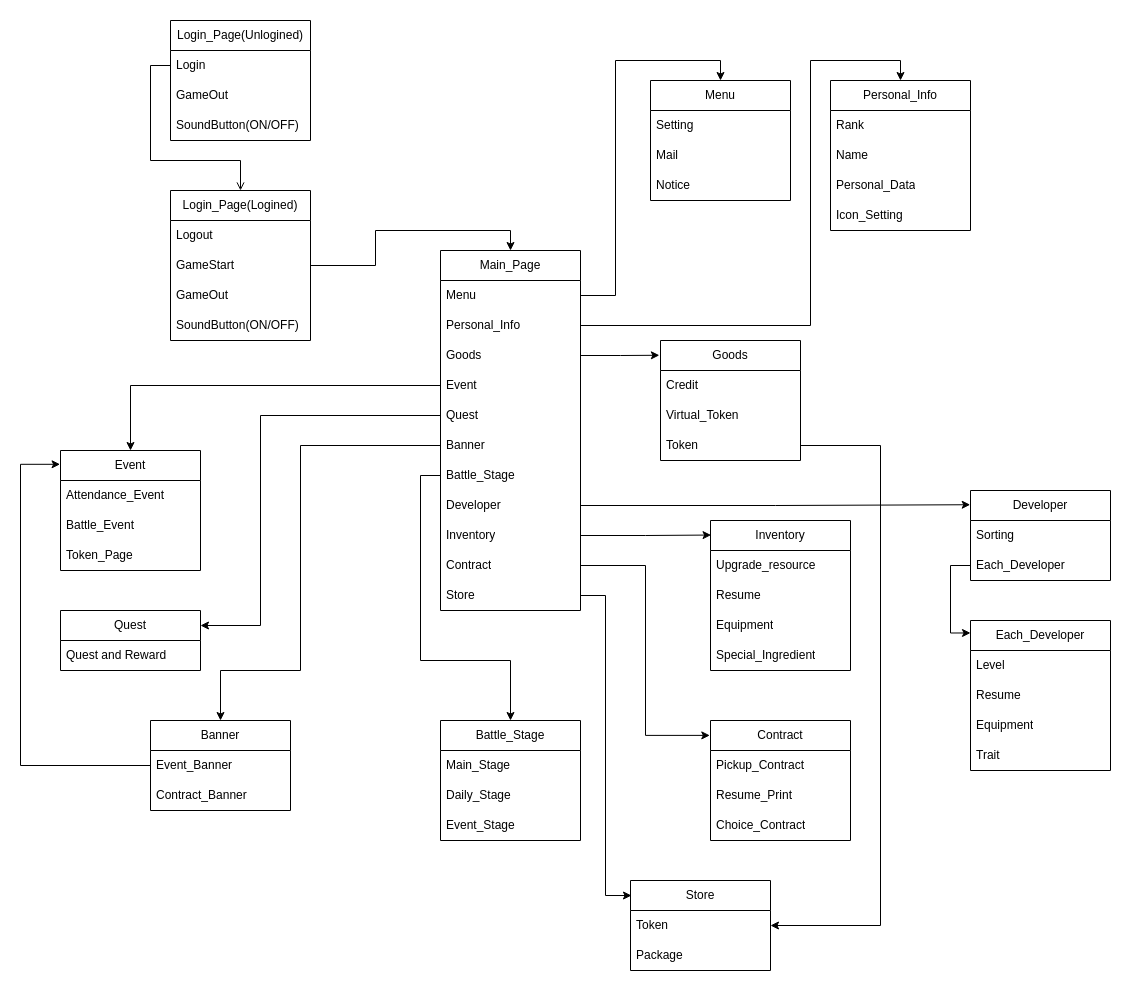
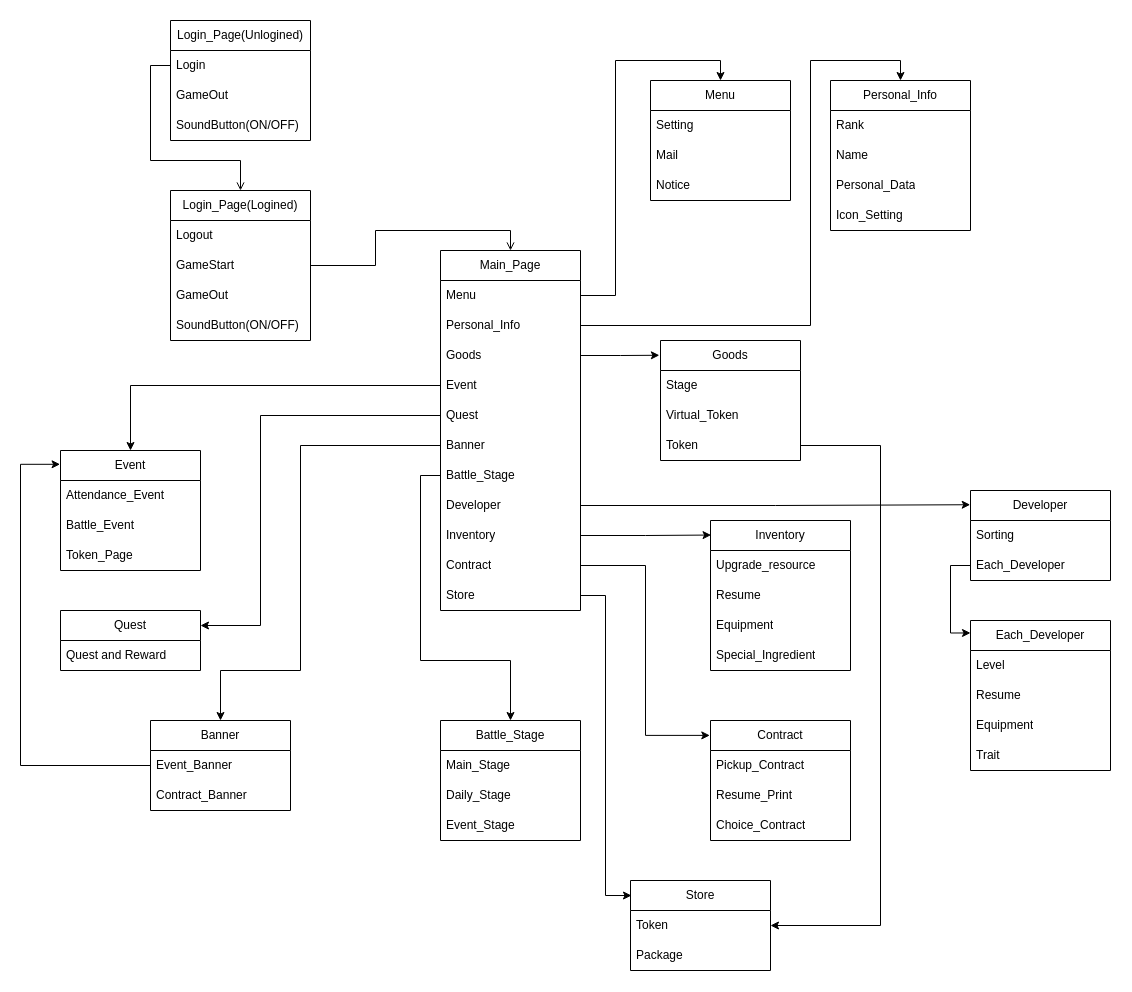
edge "GameStart" -> "Main_Page": arrowhead classic -> open
node "Credit": label "Credit" -> "Stage"
